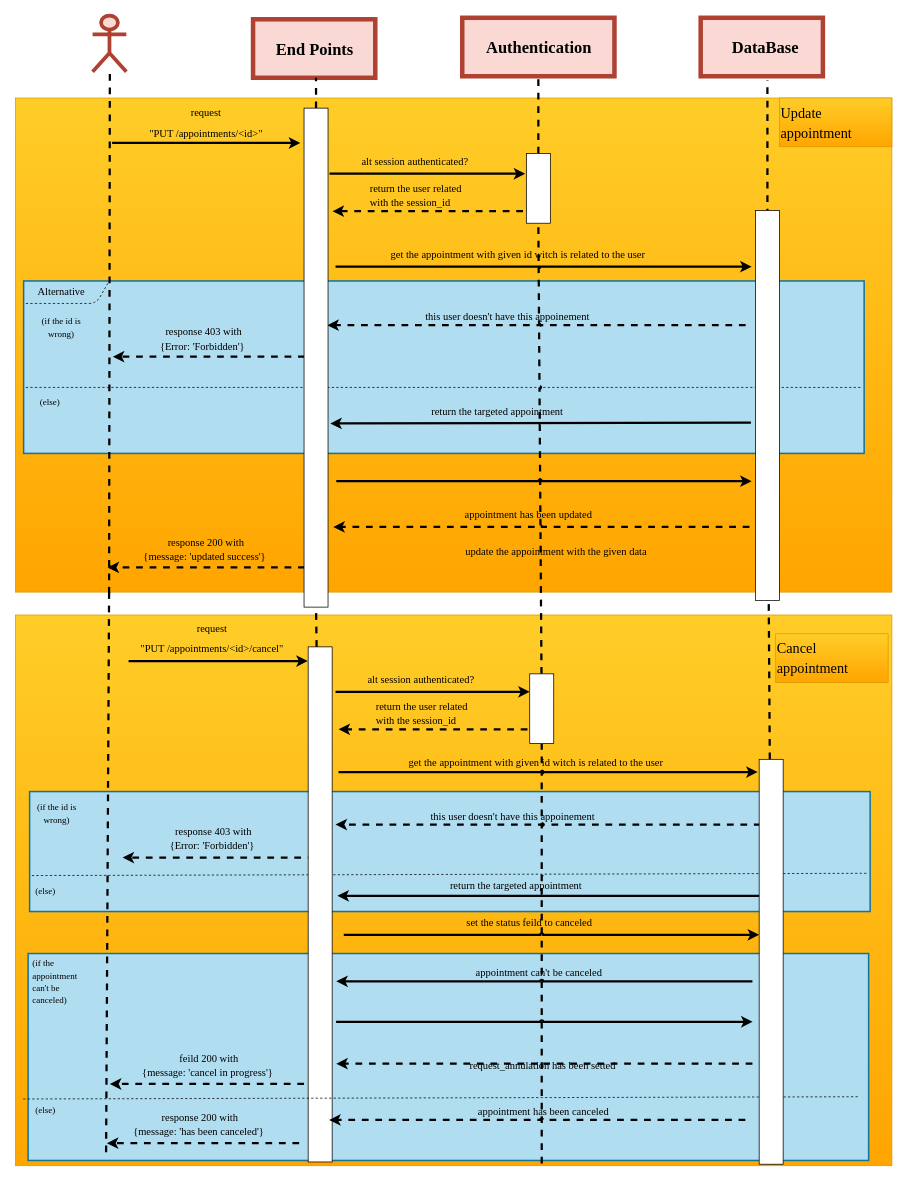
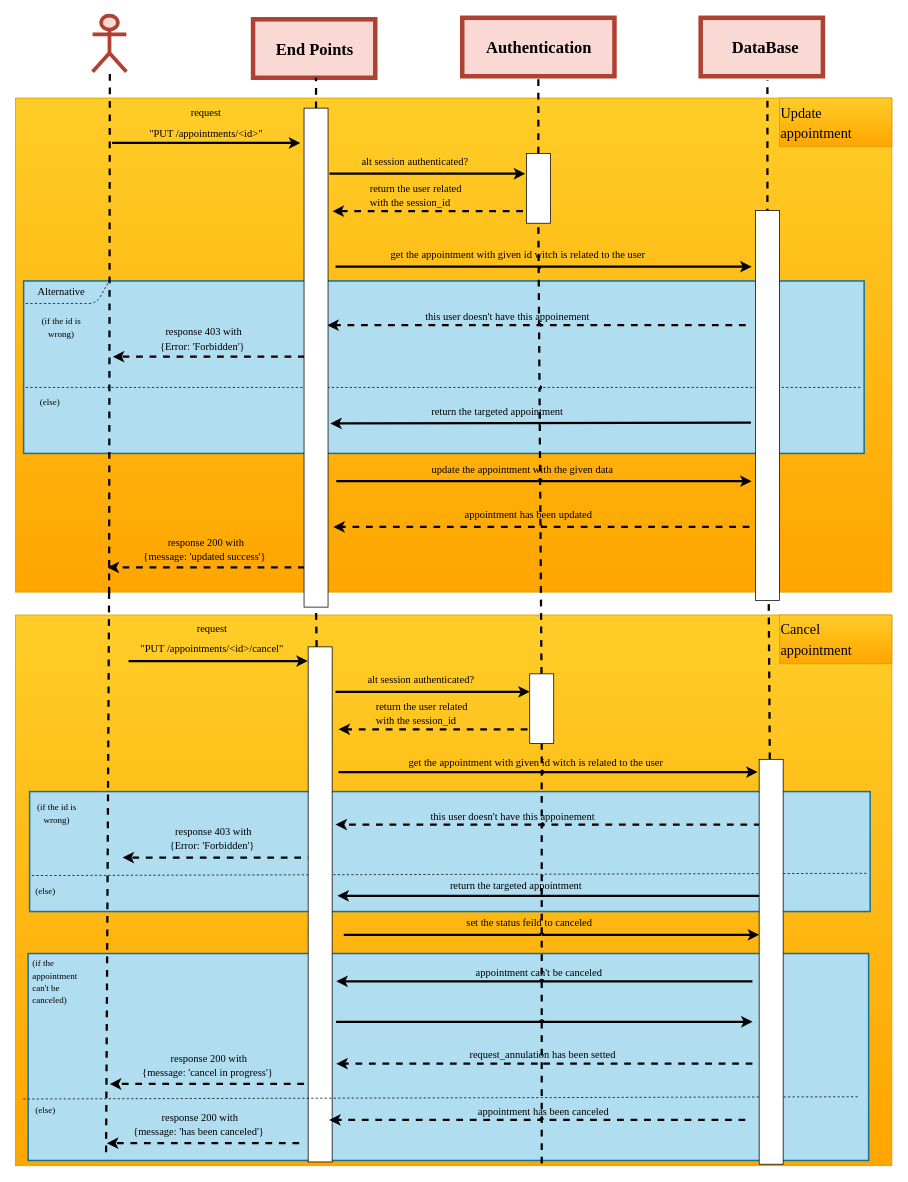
node "update the appointment with the given data": moved (556, 550) -> (522, 468)
node "Cancel appointment": moved (832, 658) -> (836, 639)
node "feild 200 with {message: 'cancel in progress'}": label "feild 200 with {message: 'cancel in progress'}" -> "response 200 with {message: 'cancel in progress'}"
node "request_annulation has been setted": moved (542, 1065) -> (542, 1053)
